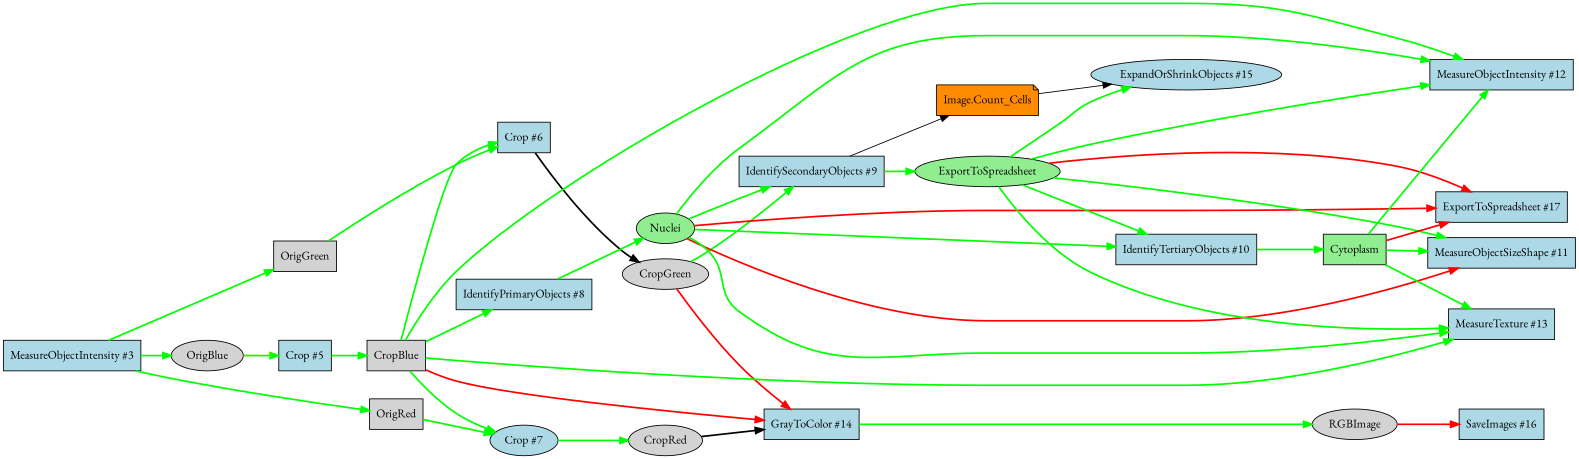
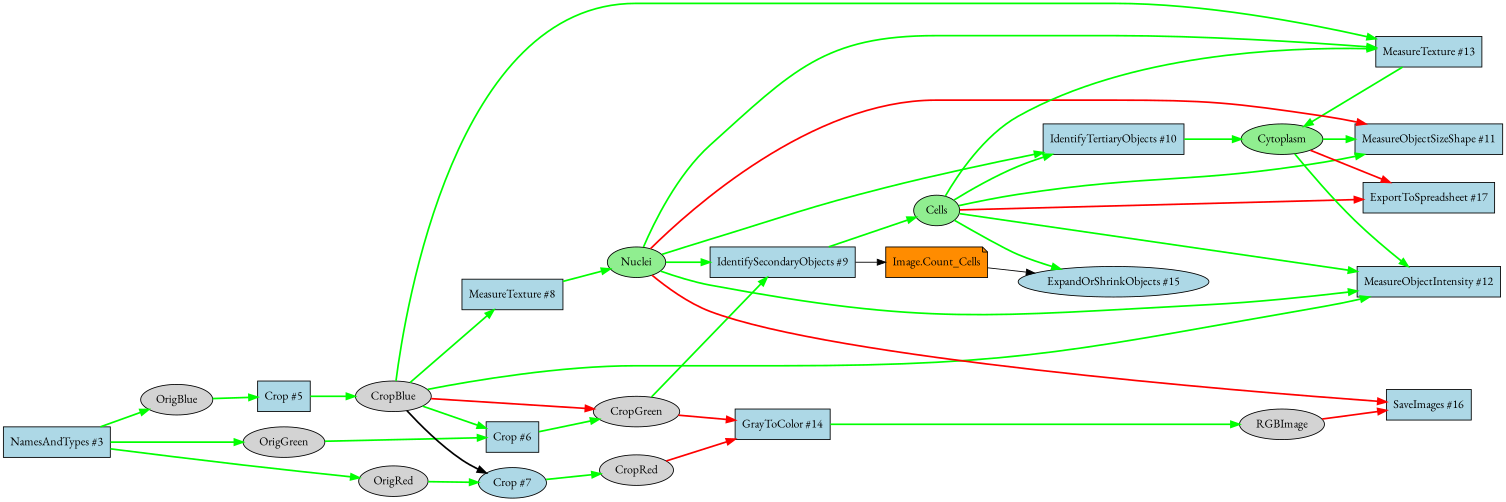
node "ExportToSpreadsheet": label "ExportToSpreadsheet" -> "Cells"
edge "Crop #6" -> "CropGreen": color black -> green
edge "Nuclei" -> "ExportToSpreadsheet #17": now "Nuclei" -> "SaveImages #16"
node "Cytoplasm": shape box -> ellipse
node "OrigGreen": shape box -> ellipse
edge "Cytoplasm" -> "MeasureTexture #13": reversed
node "IdentifyPrimaryObjects #8": label "IdentifyPrimaryObjects #8" -> "MeasureTexture #8"
node "MeasureObjectIntensity #3": label "MeasureObjectIntensity #3" -> "NamesAndTypes #3"
node "CropBlue": shape box -> ellipse
edge "CropBlue" -> "GrayToColor #14": now "CropBlue" -> "CropGreen"
edge "CropBlue" -> "Crop #7": color green -> black
node "OrigRed": shape box -> ellipse
edge "CropRed" -> "GrayToColor #14": color black -> red
